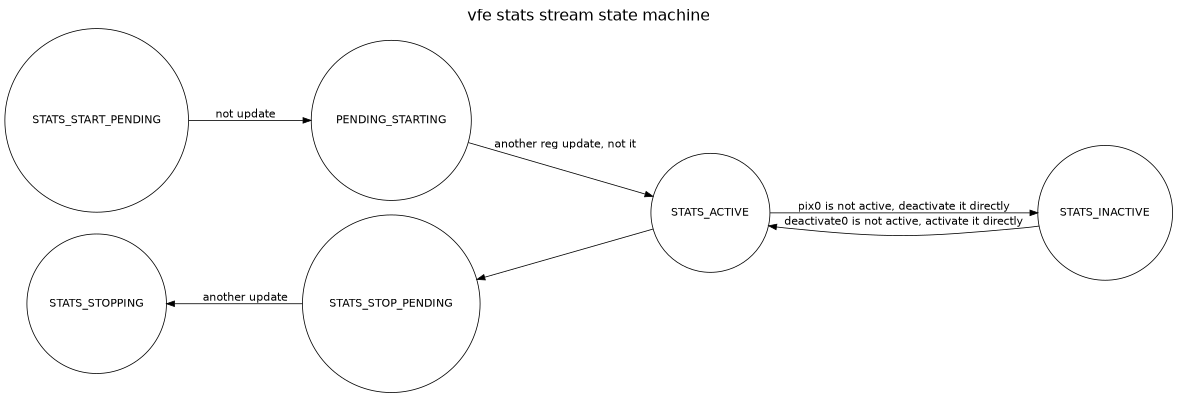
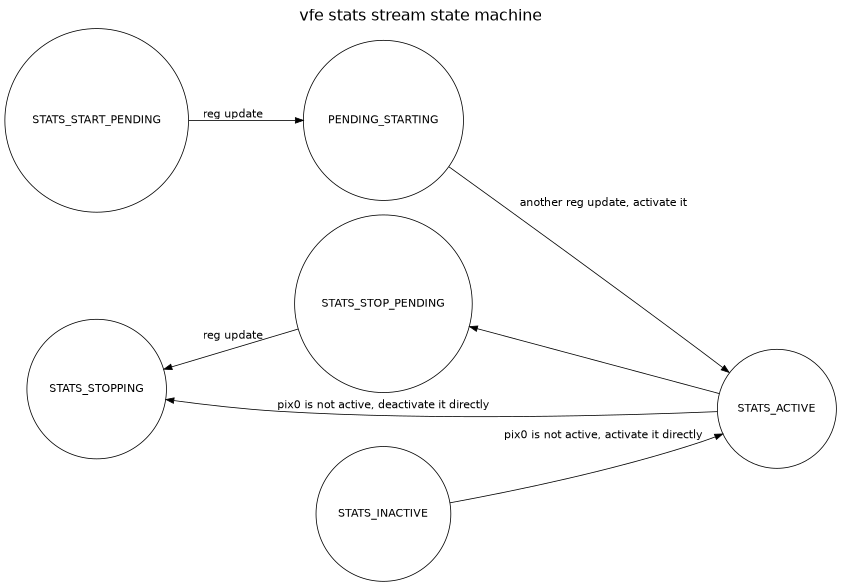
edge "STATS_START_PENDING" -> "PENDING_STARTING": label "not update" -> "reg update"
edge "PENDING_STARTING" -> "STATS_ACTIVE": label "another reg update, not it" -> "another reg update, activate it"
edge "STATS_ACTIVE" -> "STATS_INACTIVE": now "STATS_ACTIVE" -> "STATS_STOPPING"
edge "STATS_INACTIVE" -> "STATS_ACTIVE": label "deactivate0 is not active, activate it directly" -> "pix0 is not active, activate it directly"
edge "STATS_STOP_PENDING" -> "STATS_STOPPING": label "another update" -> "reg update"
